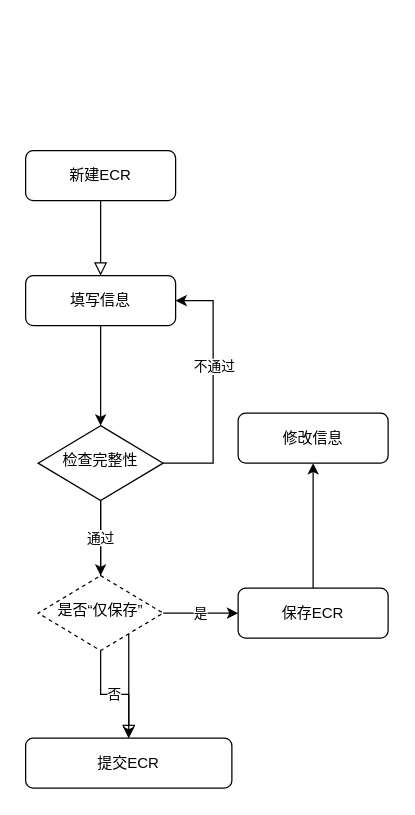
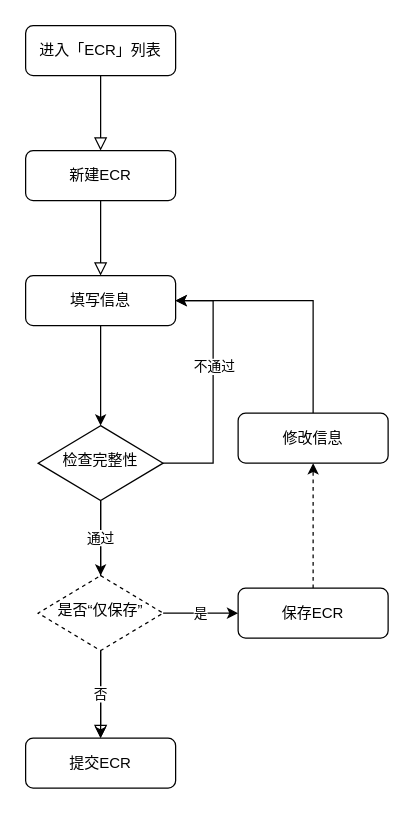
node "进入「ECR」列表": added
edge "进入「ECR」列表" -> "新建ECR": added
edge "修改信息" -> "填写信息": added
edge "保存ECR" -> "修改信息": style solid -> dashed
node "提交ECR": size 206x50 -> 150x50
